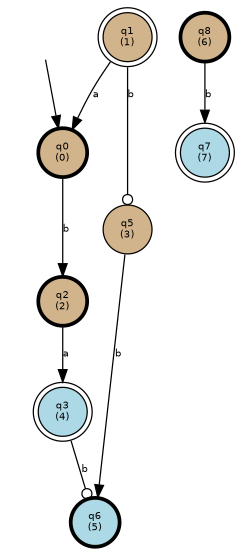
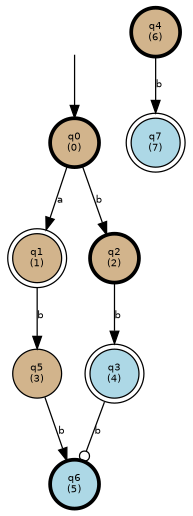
node "q8 (6)": label "q8 (6)" -> "q4 (6)"
edge "q1 (1)" -> "q0 (0)": reversed
edge "q1 (1)" -> "q5 (3)": arrowhead odot -> normal
edge "q2 (2)" -> "q3 (4)": label "a" -> "b"
